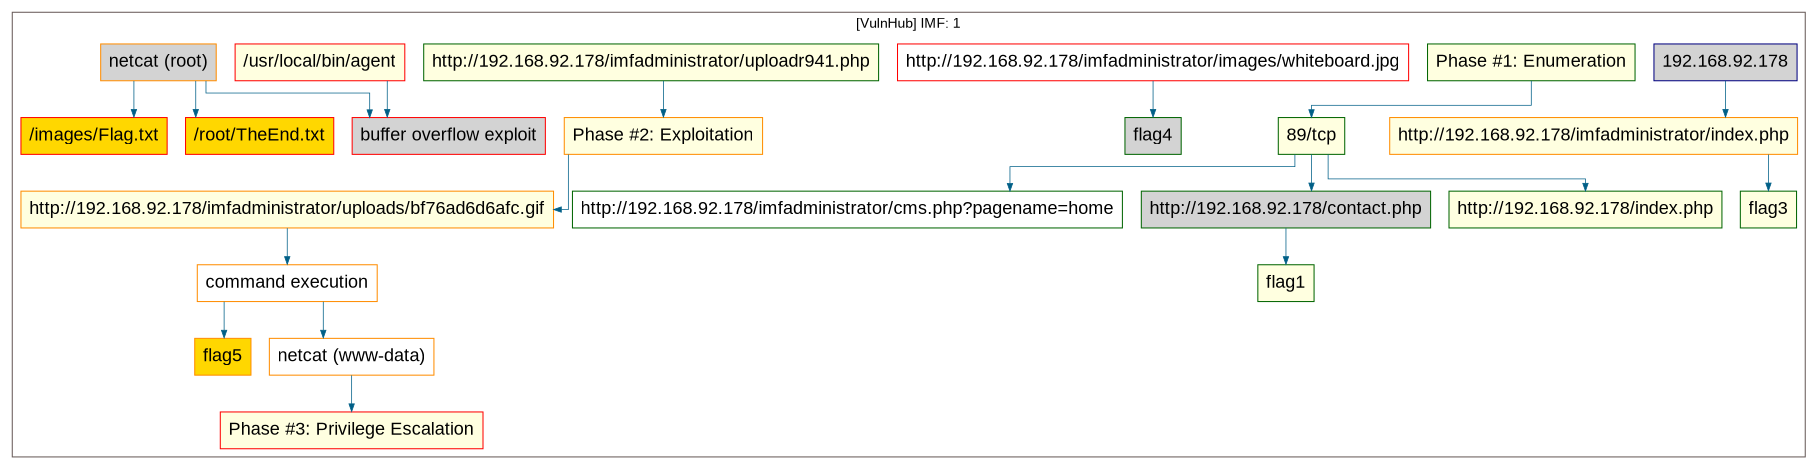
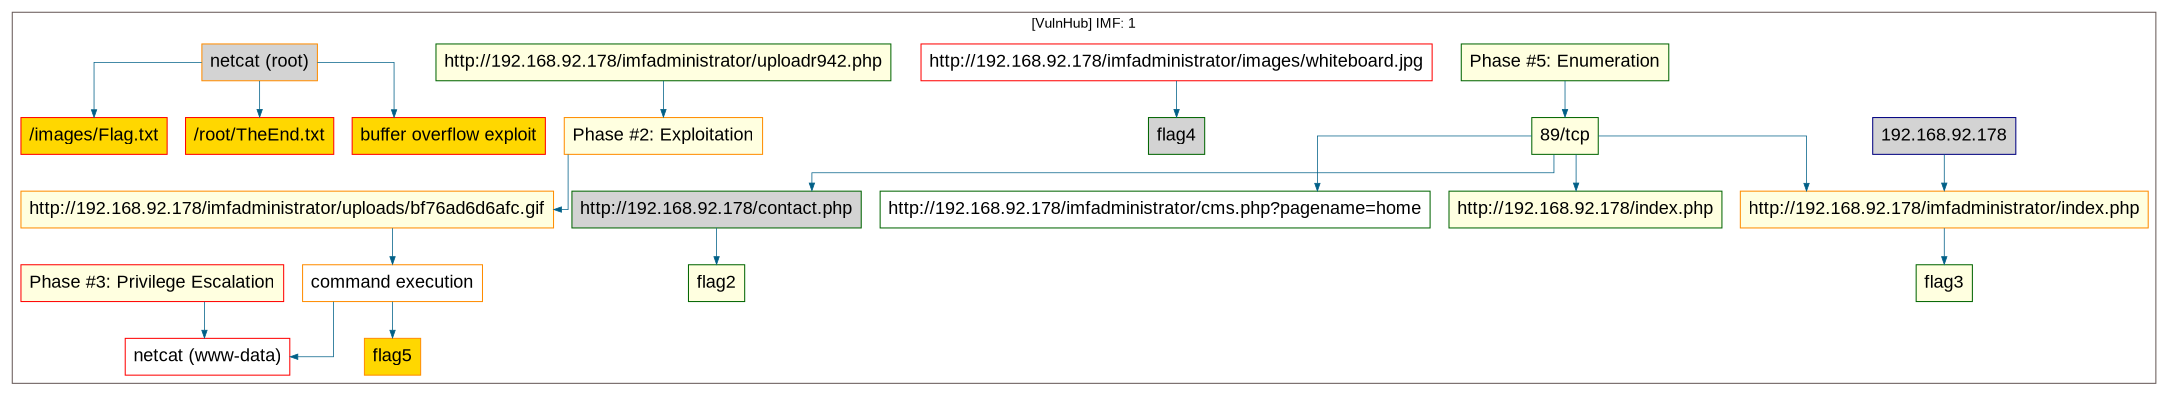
node "/usr/local/bin/agent": removed
node "http://192.168.92.178/imfadministrator/uploadr941.php": label "http://192.168.92.178/imfadministrator/uploadr941.php" -> "http://192.168.92.178/imfadministrator/uploadr942.php"
node "Phase #1: Enumeration": label "Phase #1: Enumeration" -> "Phase #5: Enumeration"
node "buffer overflow exploit": fillcolor lightgrey -> gold
edge "89/tcp" -> "http://192.168.92.178/imfadministrator/index.php": added
node "flag1": label "flag1" -> "flag2"
node "netcat (www-data)": color darkorange -> red
edge "netcat (www-data)" -> "Phase #3: Privilege Escalation": reversed
